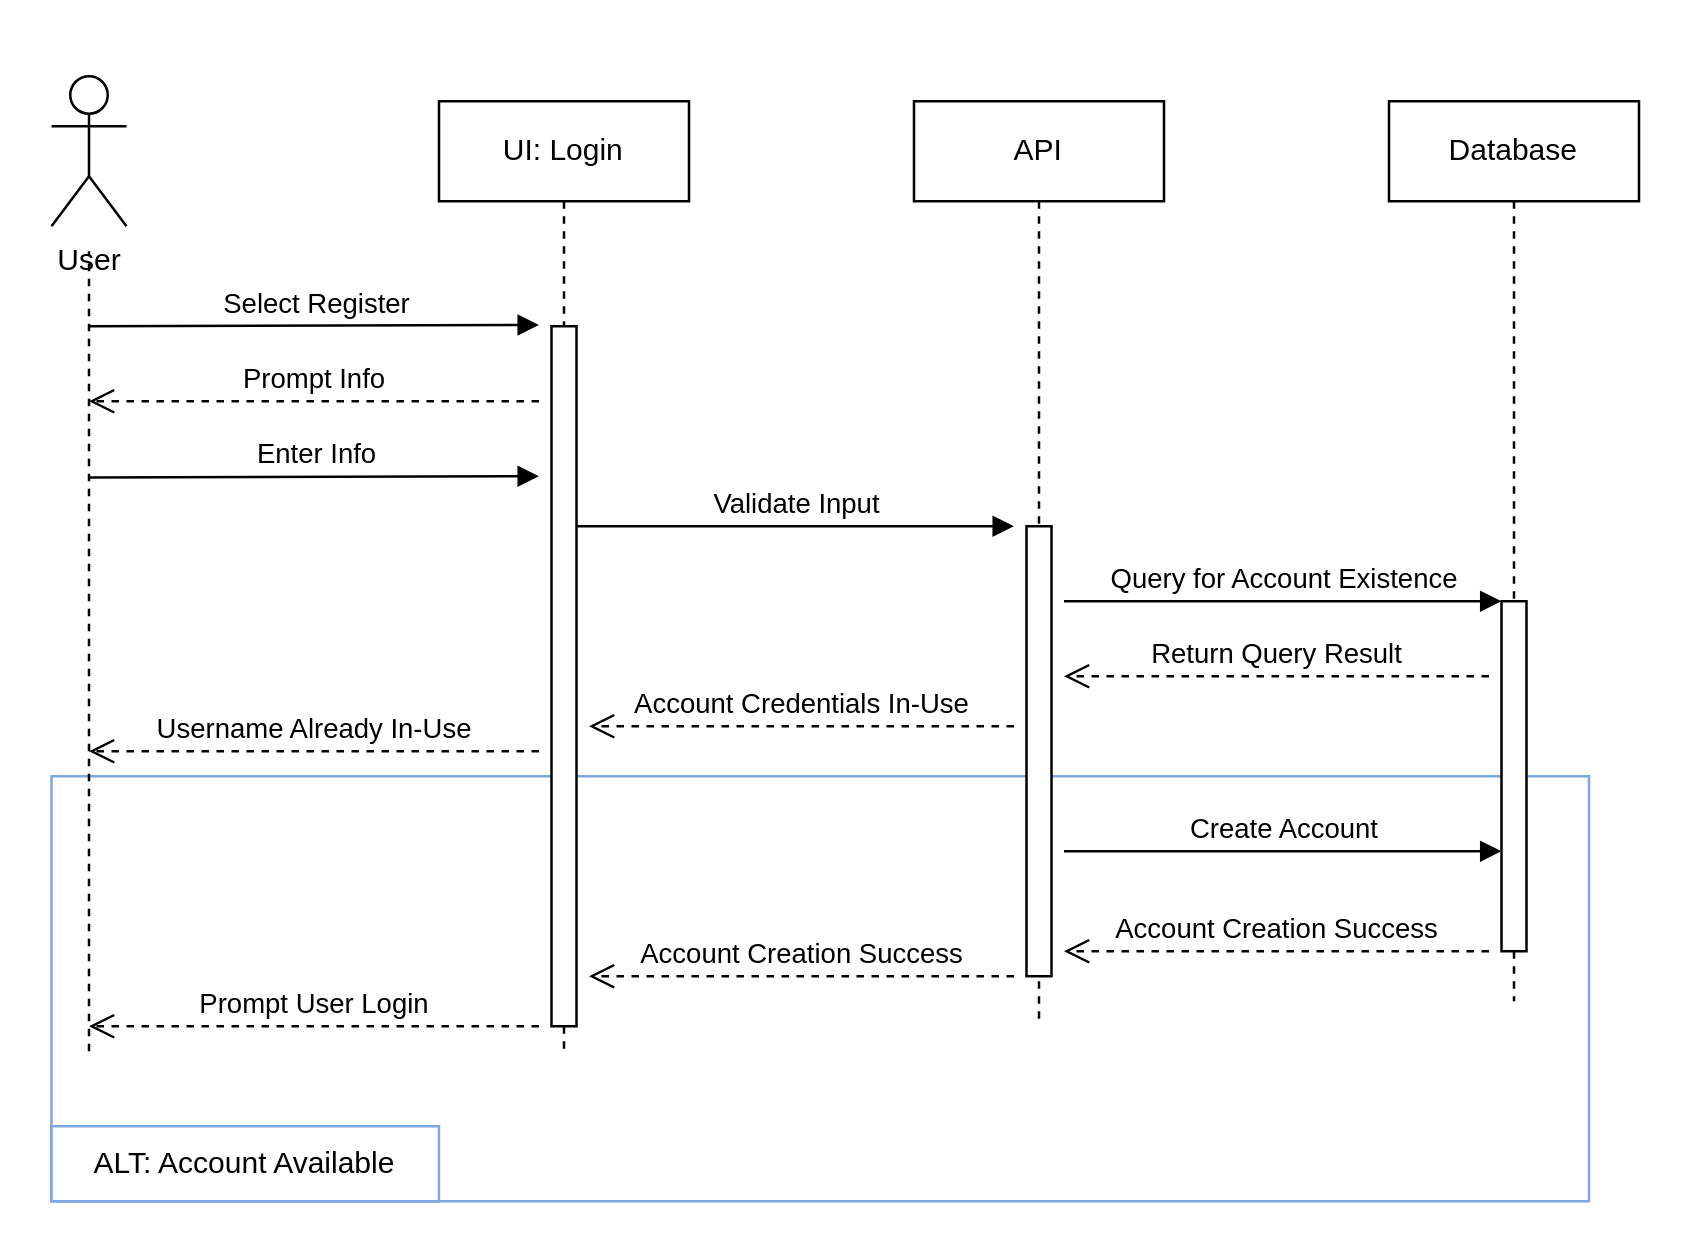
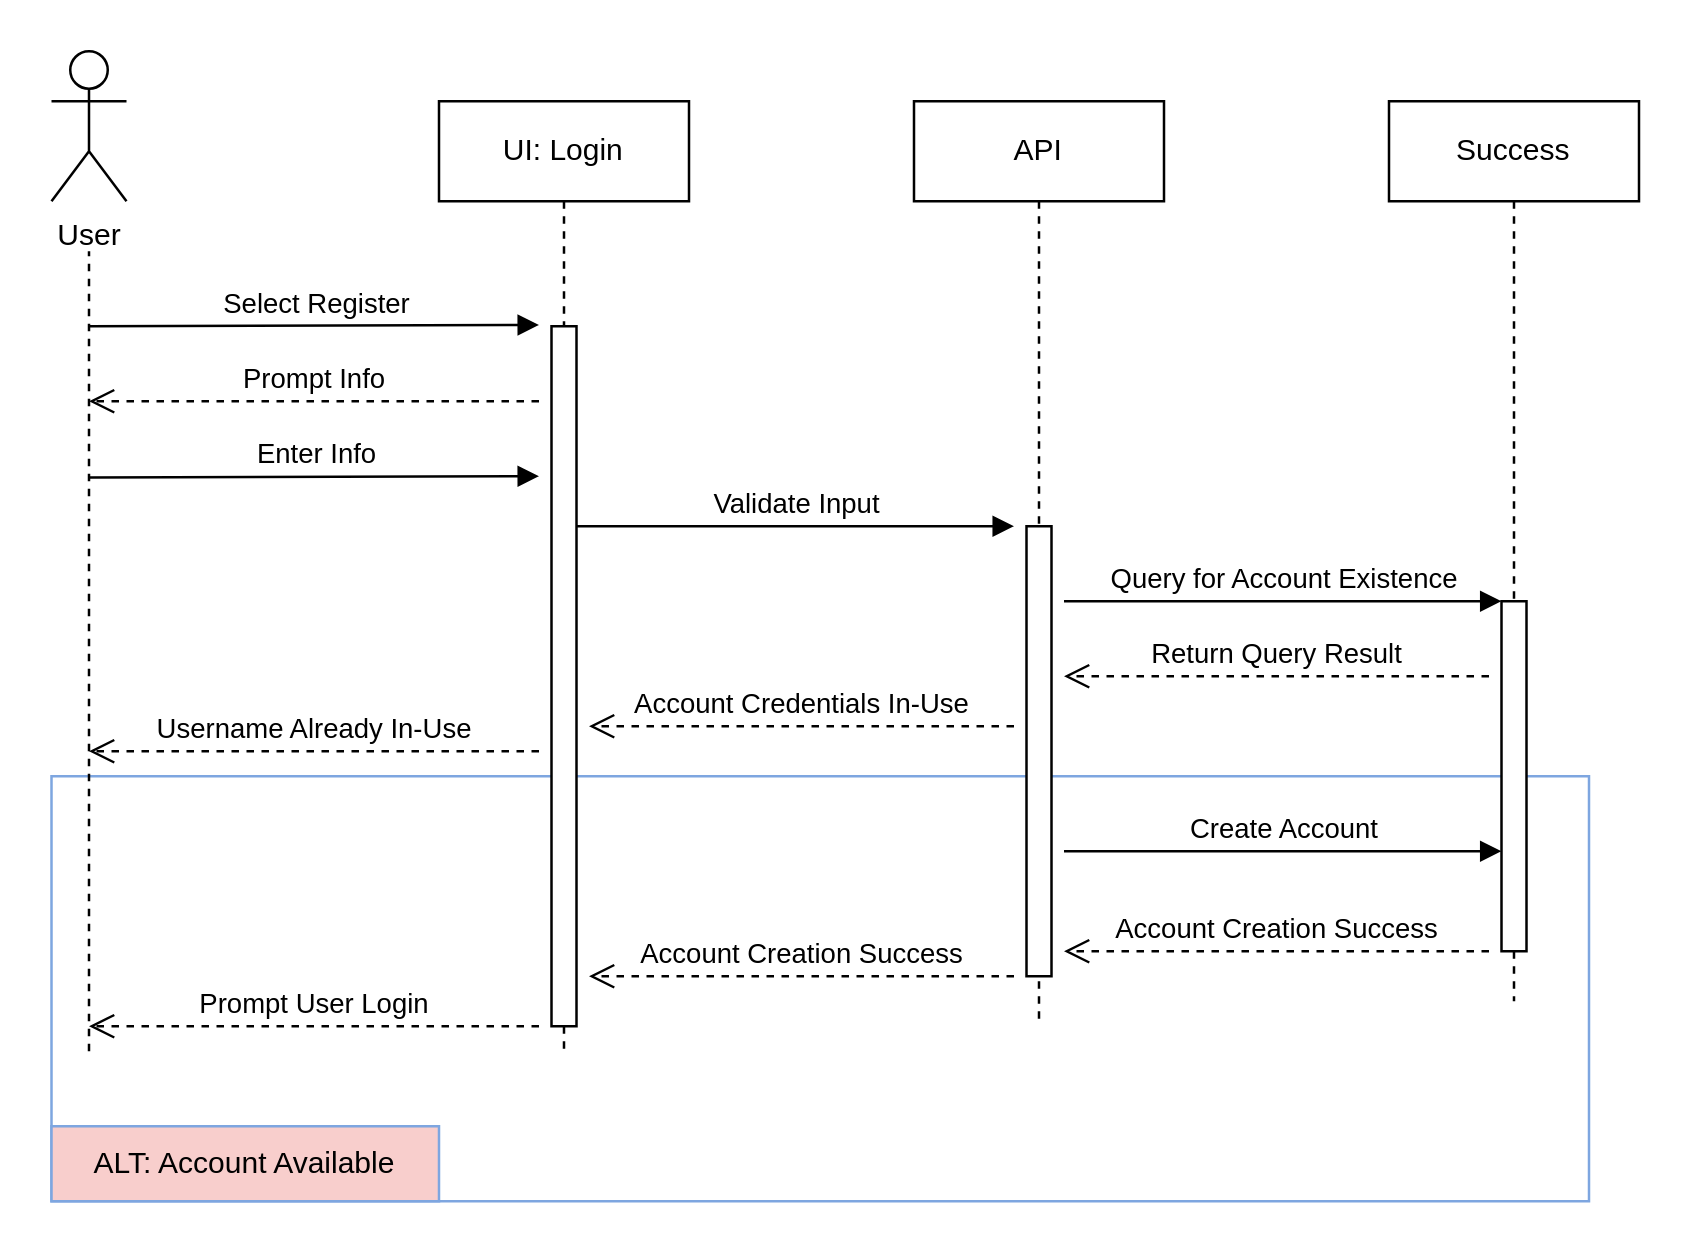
node "User": moved (89, 151) -> (89, 126)
node "Database": label "Database" -> "Success"
node "ALT: Account Available": fillcolor #ffffff -> #f8cecc
